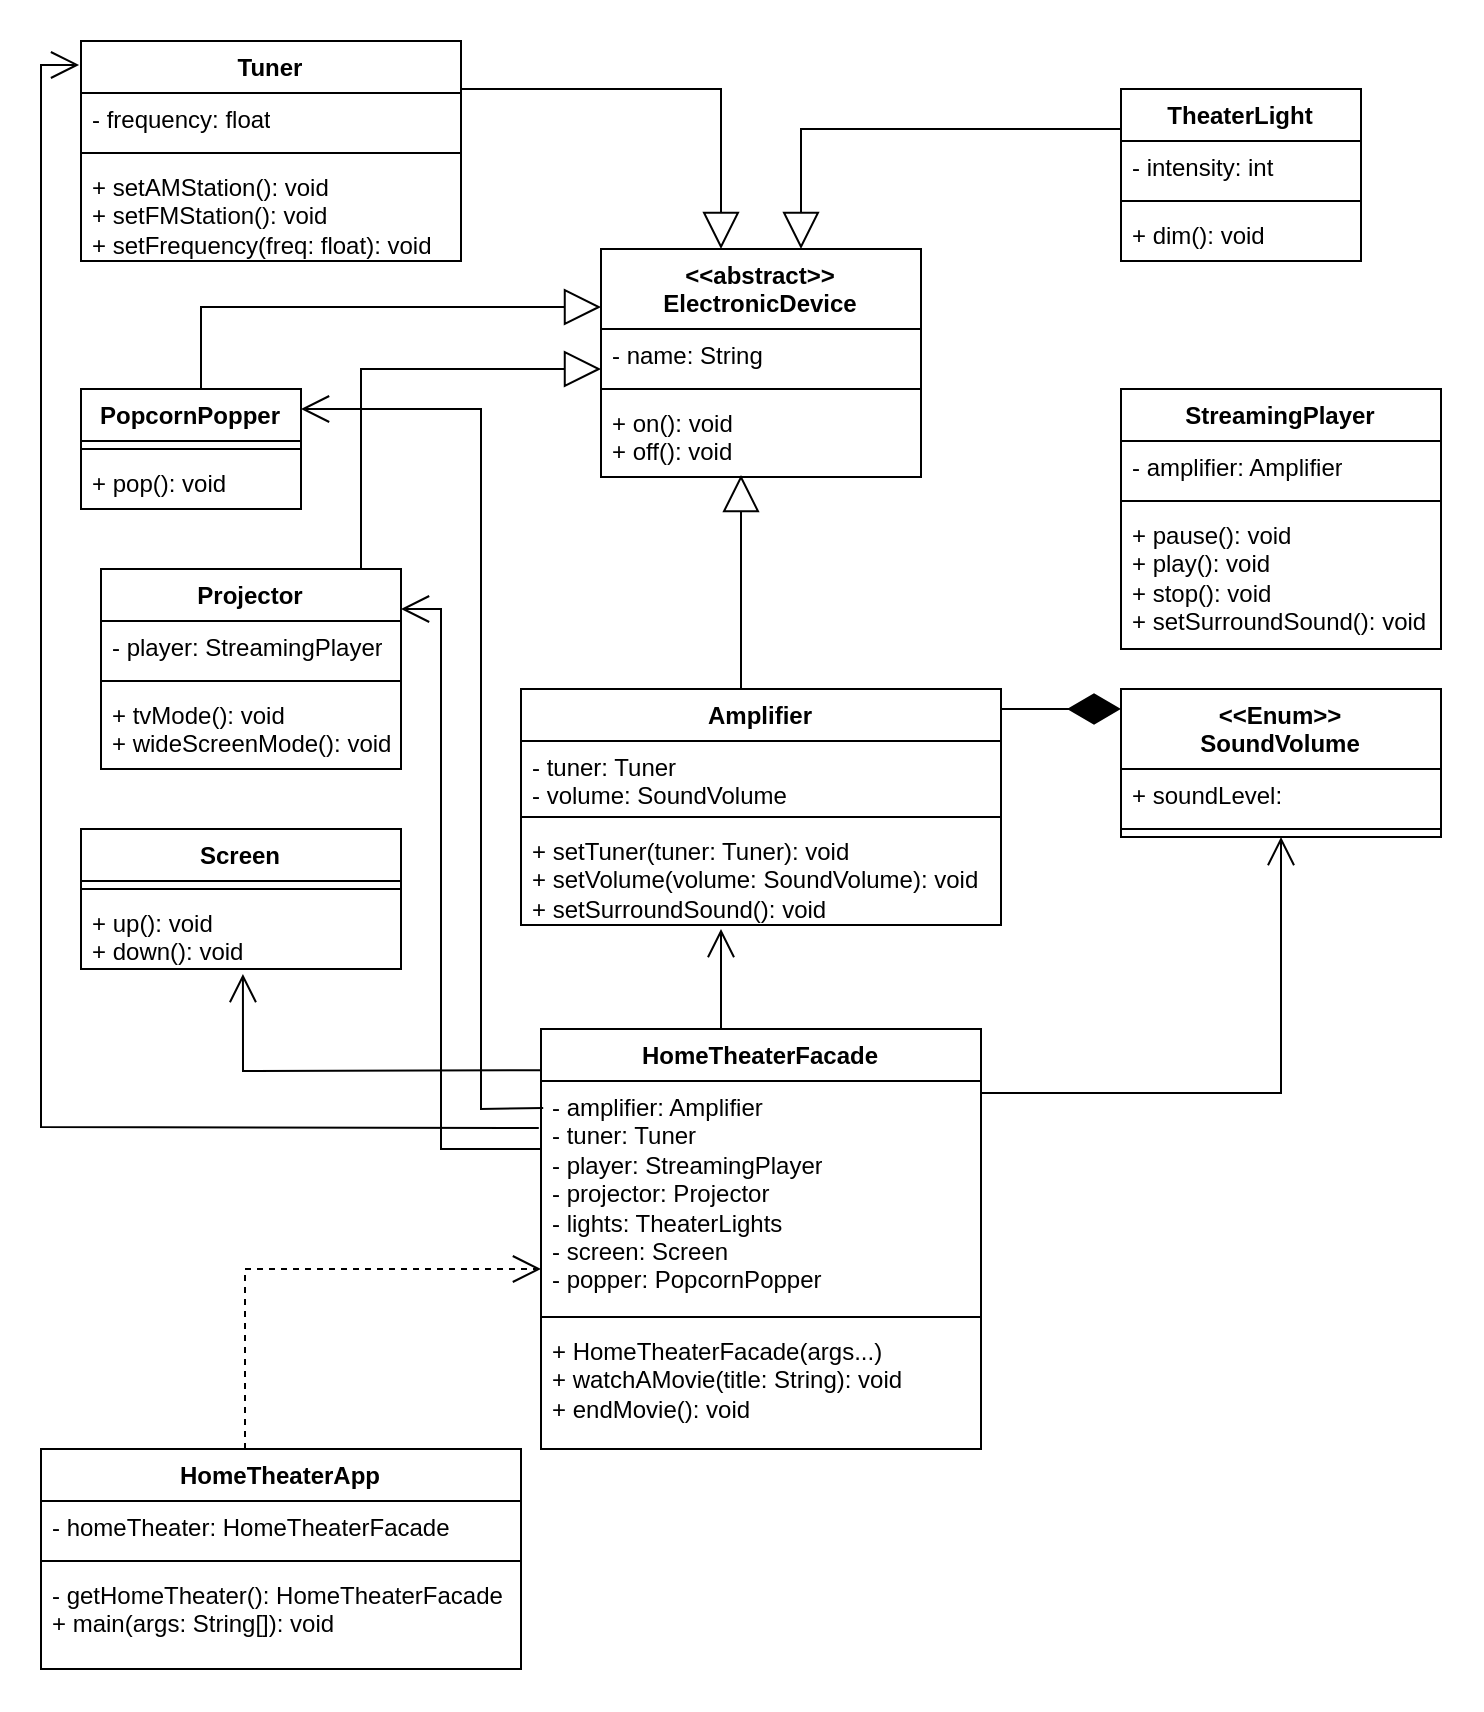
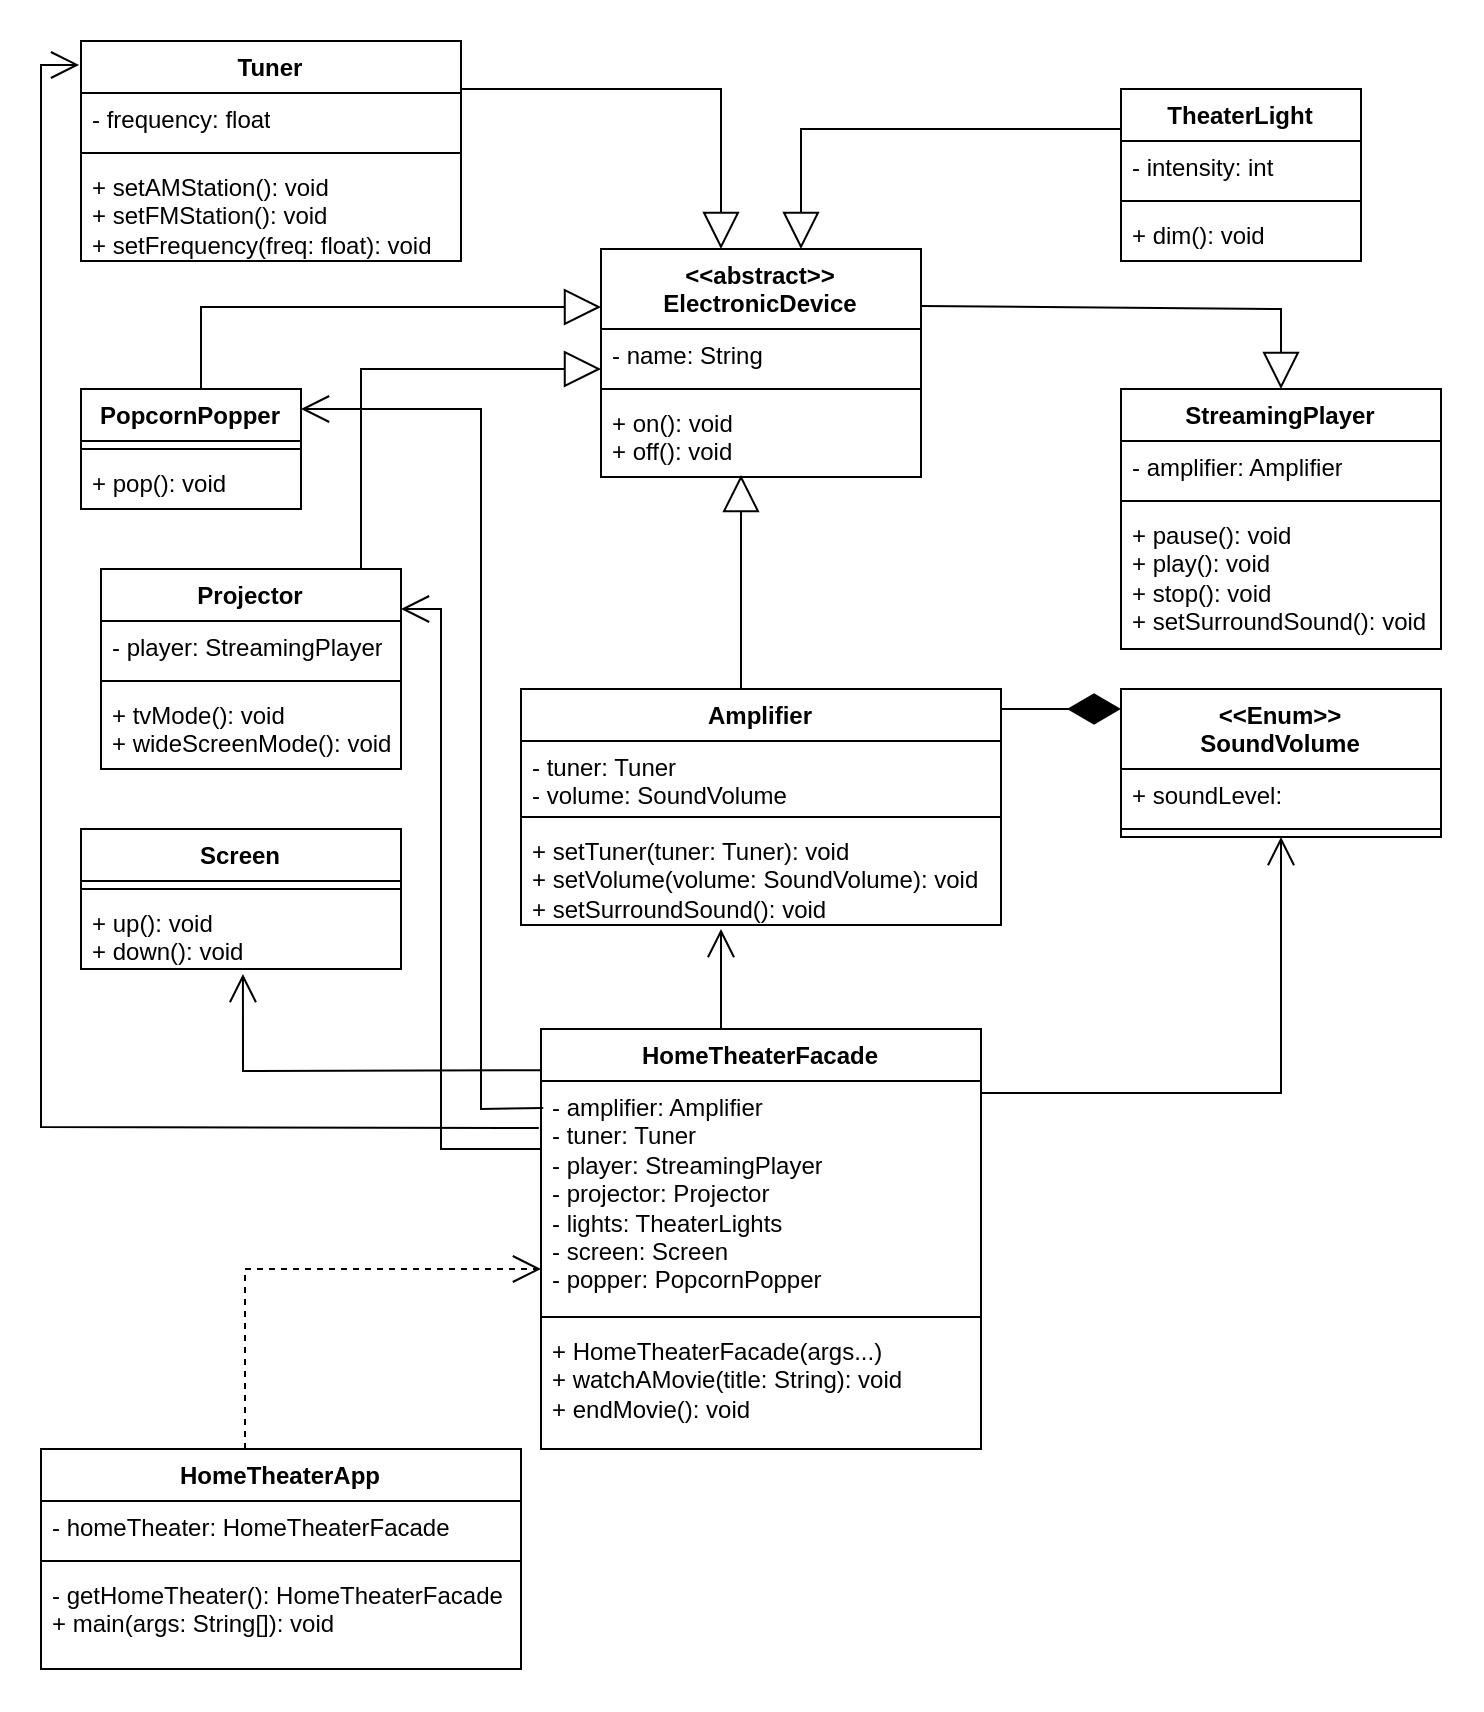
edge "<<abstract>> ElectronicDevice" -> "StreamingPlayer": added
